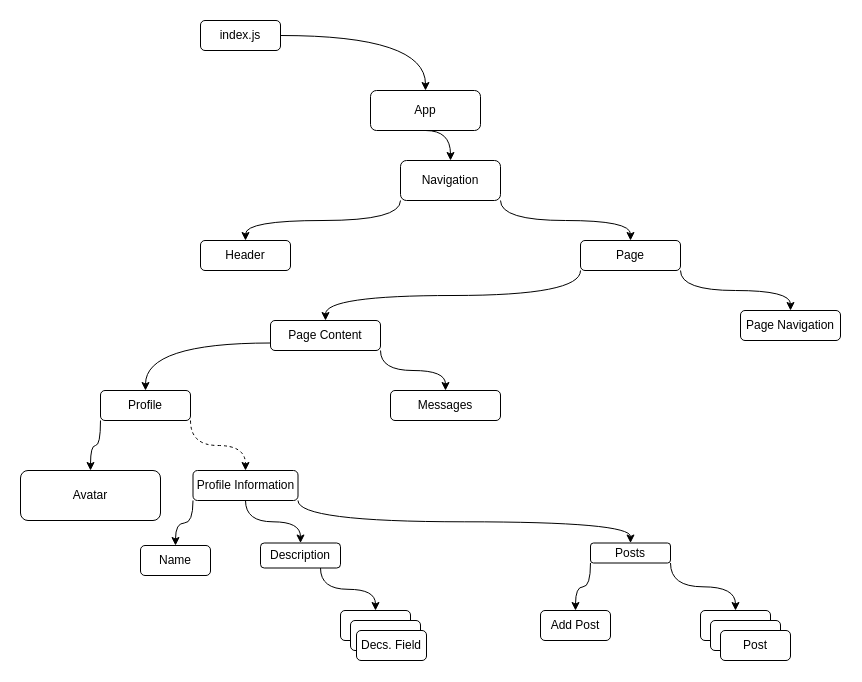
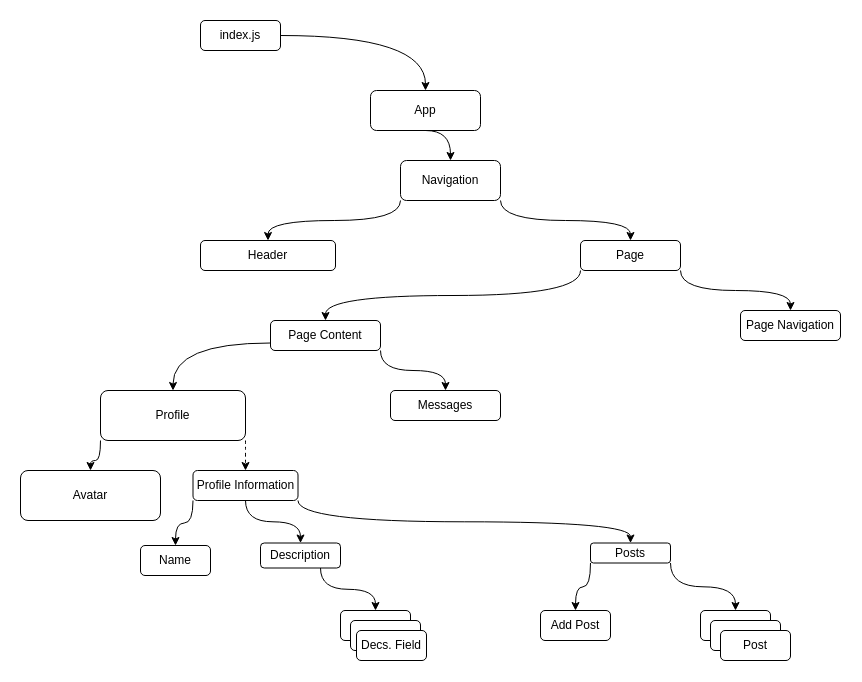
node "Header": size 90x30 -> 135x30
node "Profile": size 90x30 -> 145x50
